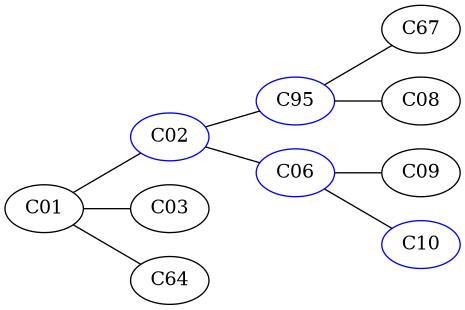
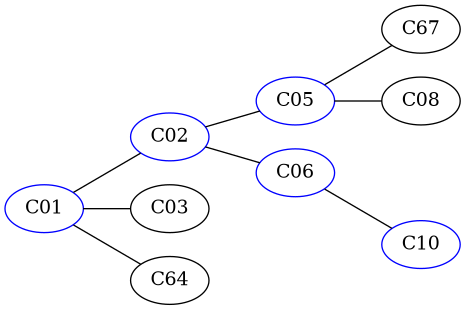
node "C95": label "C95" -> "C05"
node "C09": removed
node "C01": color blank -> blue
